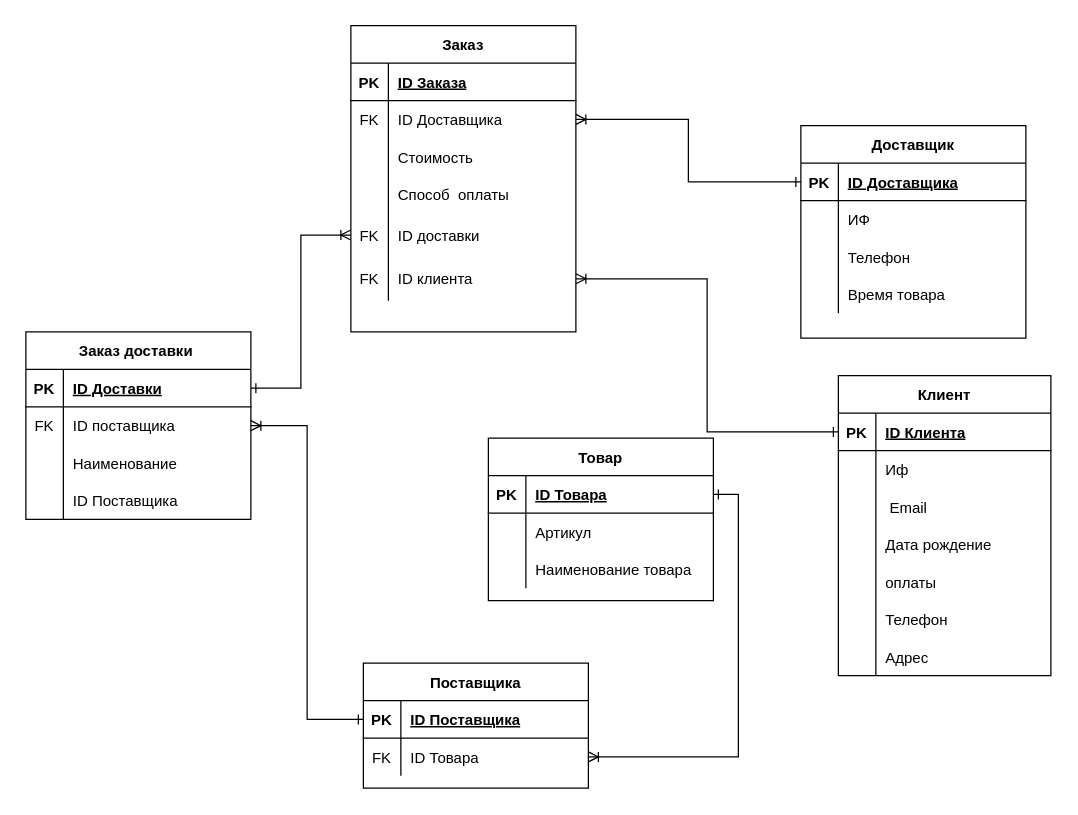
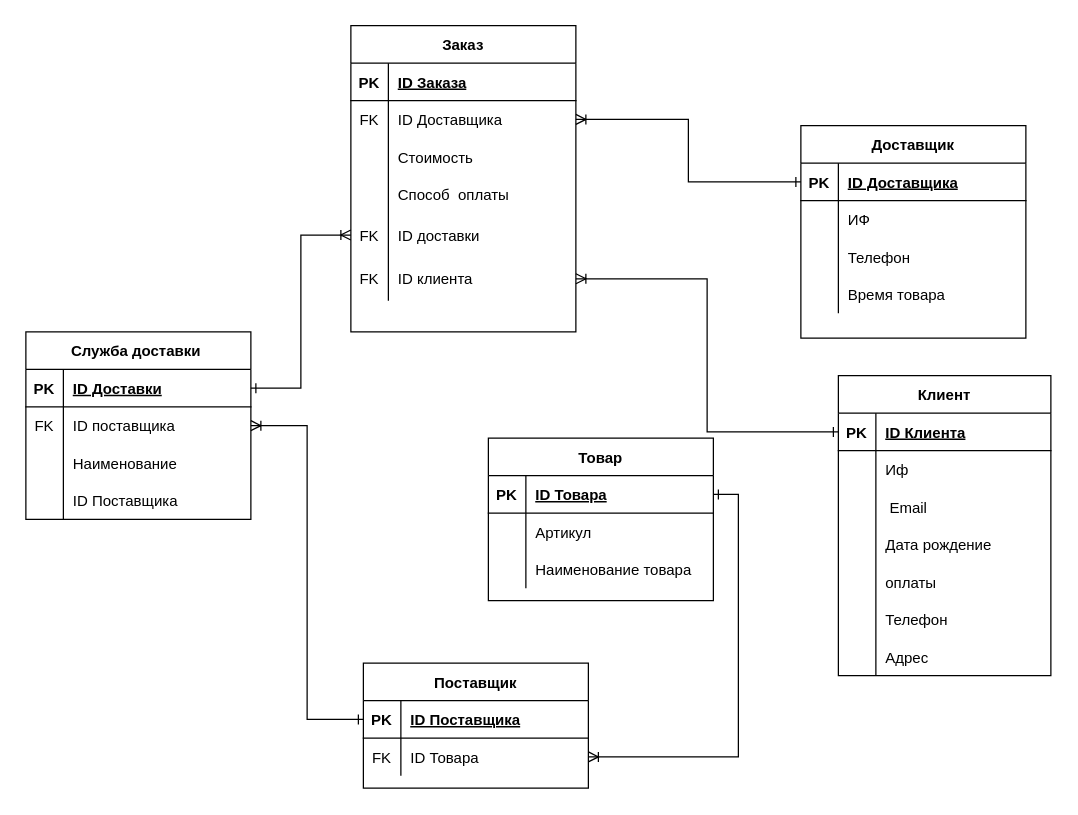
node "Заказ доставки": label "Заказ доставки" -> "Служба доставки"
node "Поставщика": label "Поставщика" -> "Поставщик"
